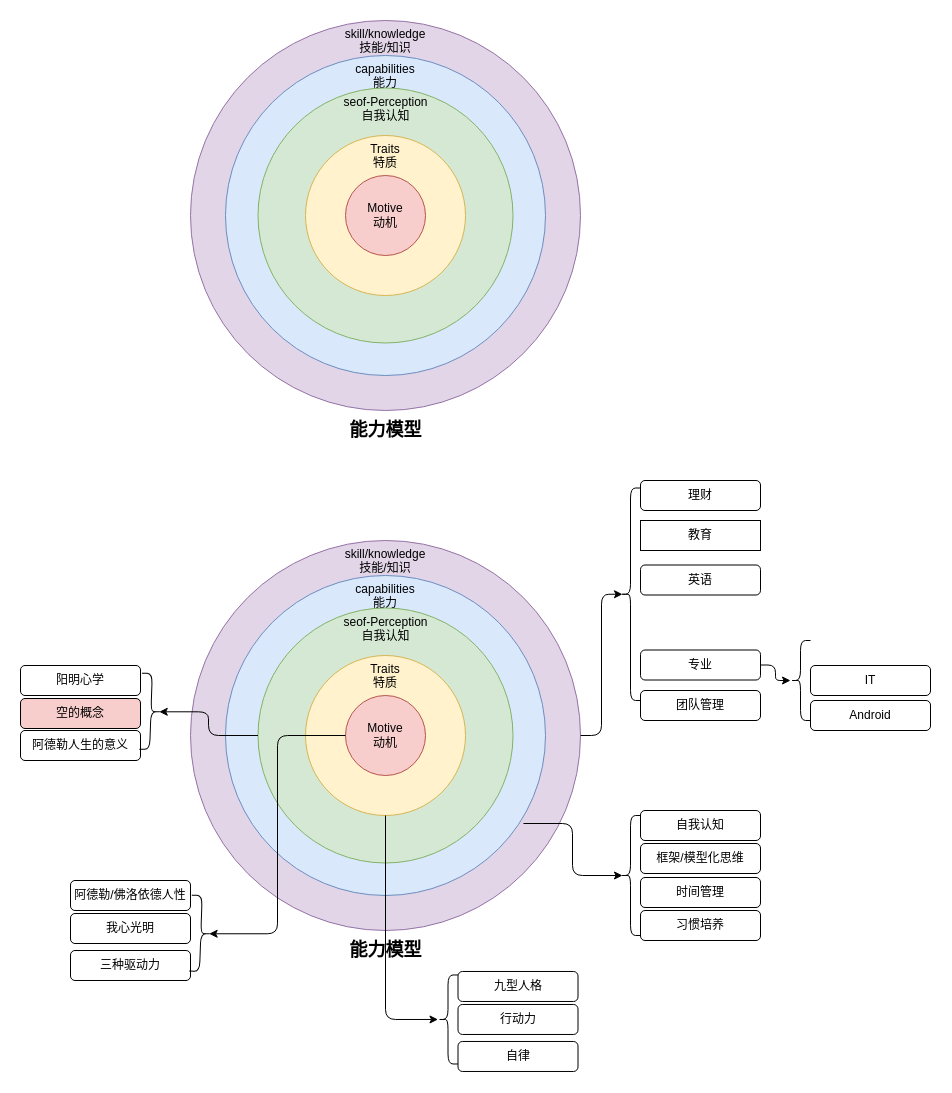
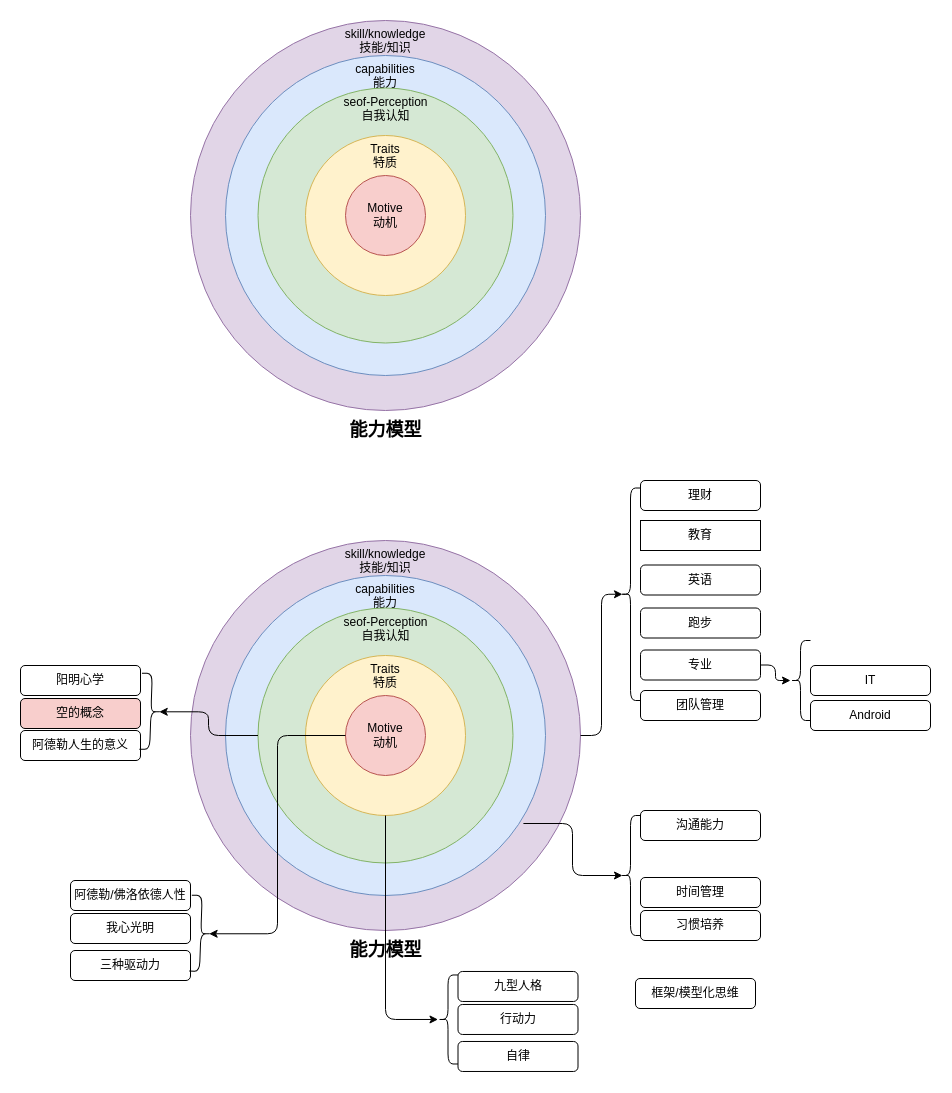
node "跑步": added
node "自我认知": label "自我认知" -> "沟通能力"
node "框架/模型化思维": moved (701, 859) -> (696, 994)
